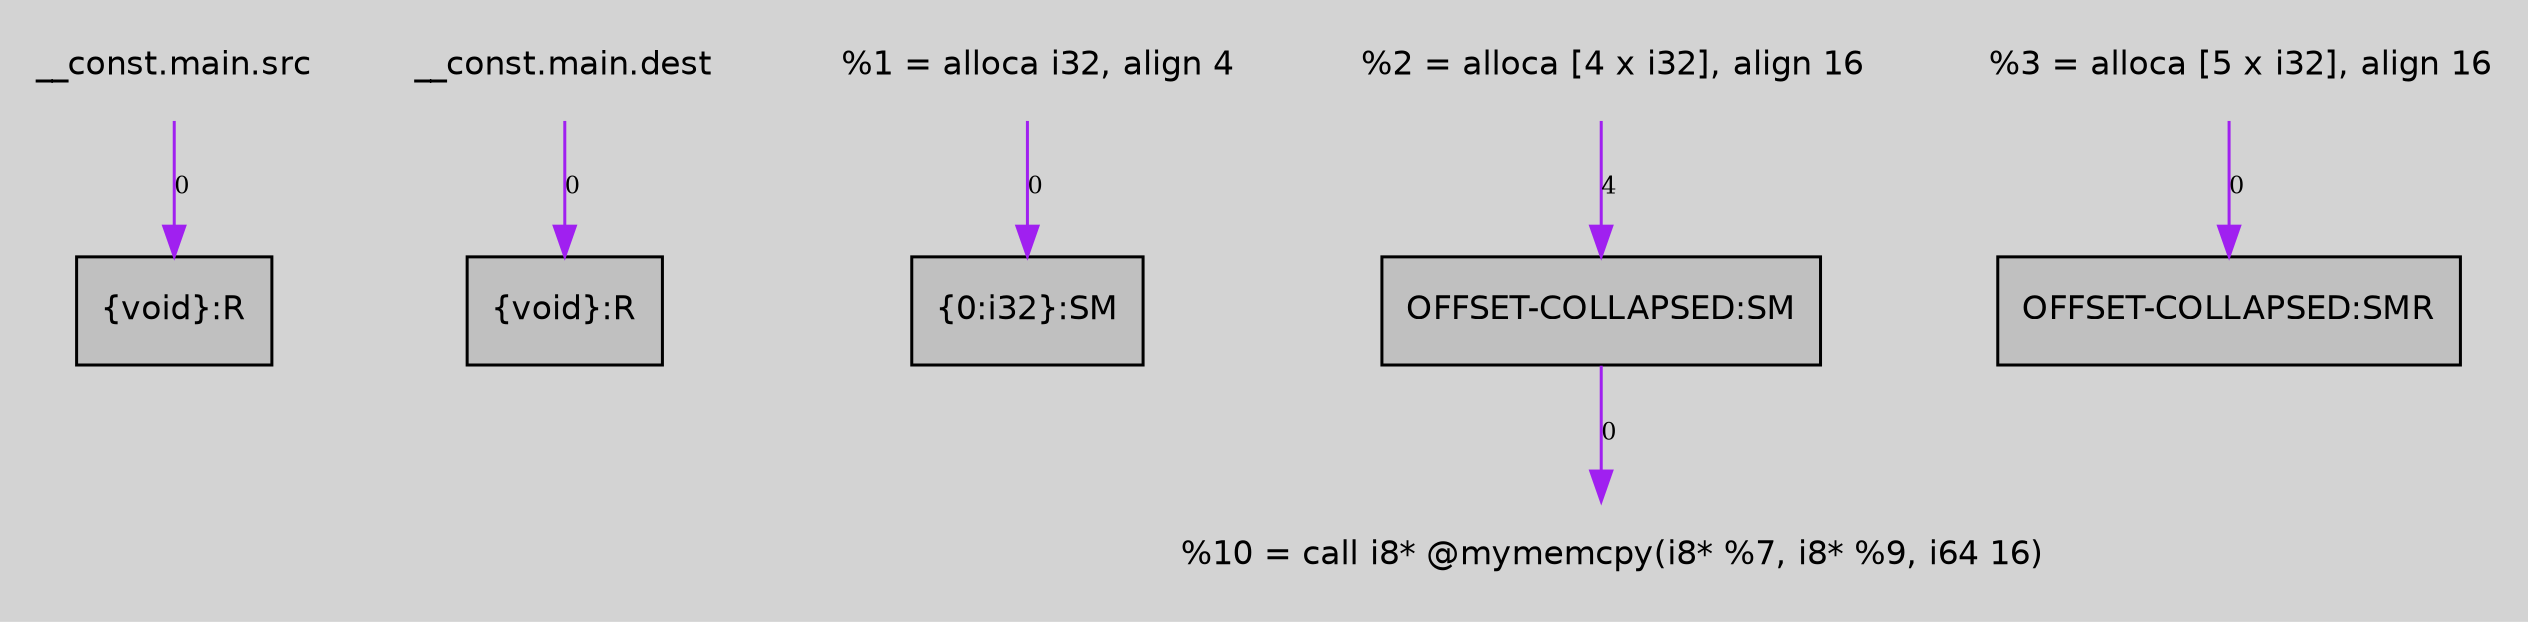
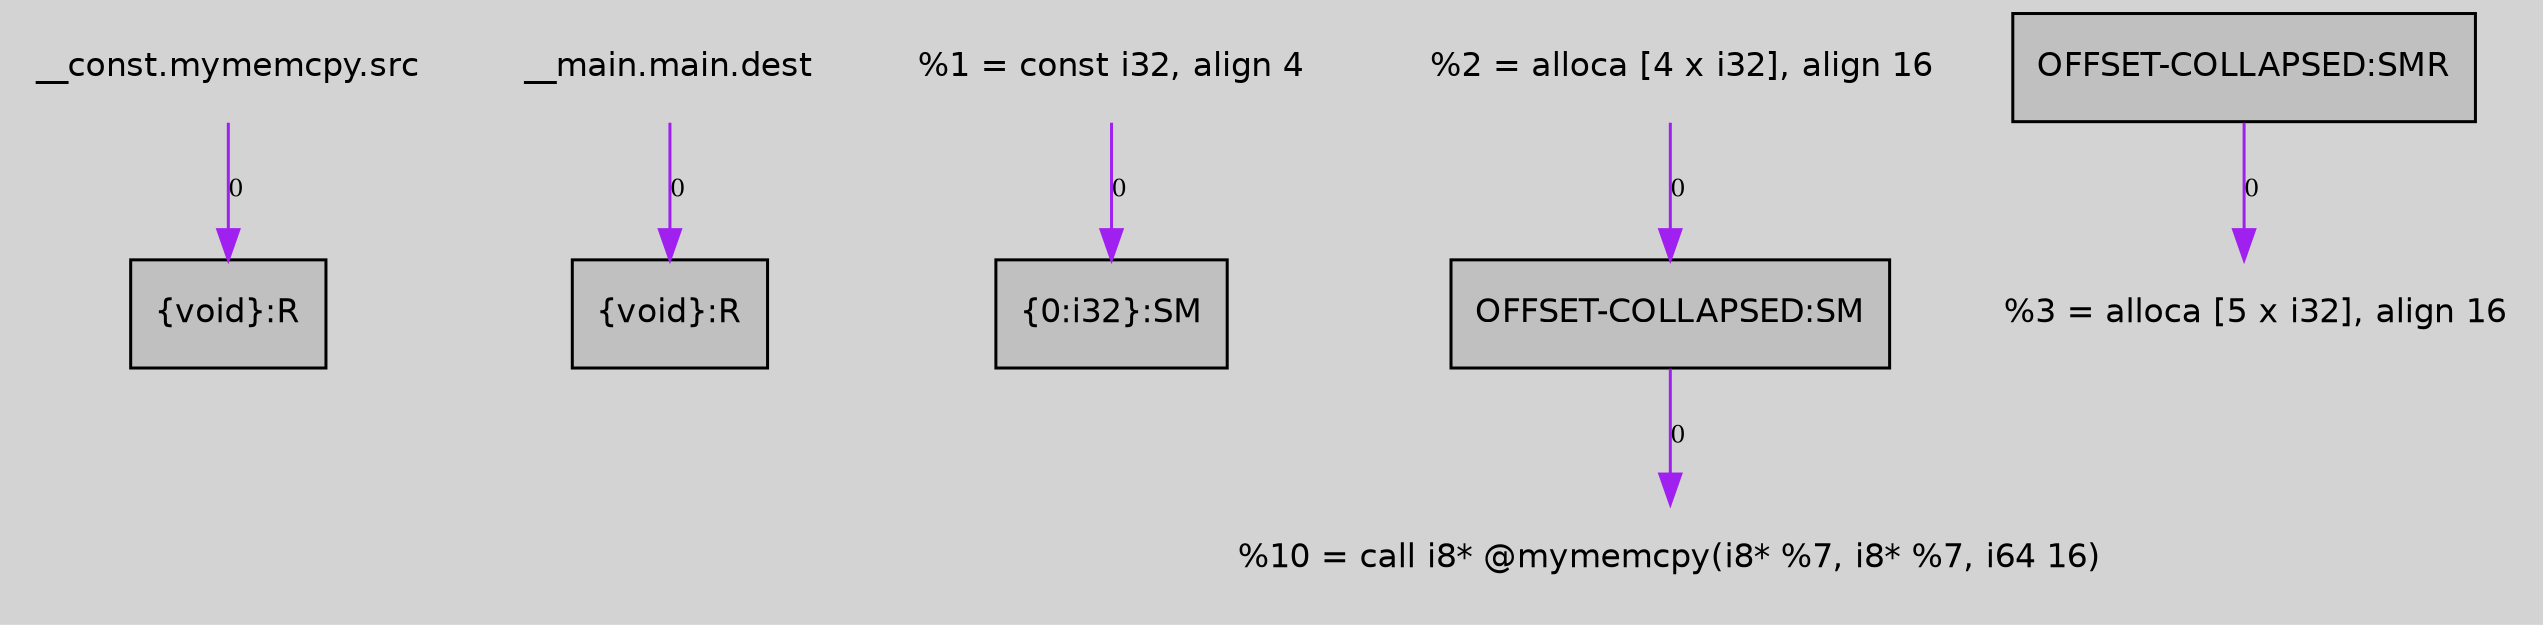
node "__const.main.src": label "__const.main.src" -> "__const.mymemcpy.src"
node "__const.main.dest": label "__const.main.dest" -> "__main.main.dest"
node "%1 = alloca i32, align 4": label "%1 = alloca i32, align 4" -> "%1 = const i32, align 4"
edge "%3 = alloca [5 x i32], align 16" -> "OFFSET-COLLAPSED:SMR": reversed
edge "%2 = alloca [4 x i32], align 16" -> "OFFSET-COLLAPSED:SM": label "4" -> "0"
node "%10 = call i8* @mymemcpy(i8* %7, i8* %9, i64 16)": label "%10 = call i8* @mymemcpy(i8* %7, i8* %9, i64 16)" -> "%10 = call i8* @mymemcpy(i8* %7, i8* %7, i64 16)"
